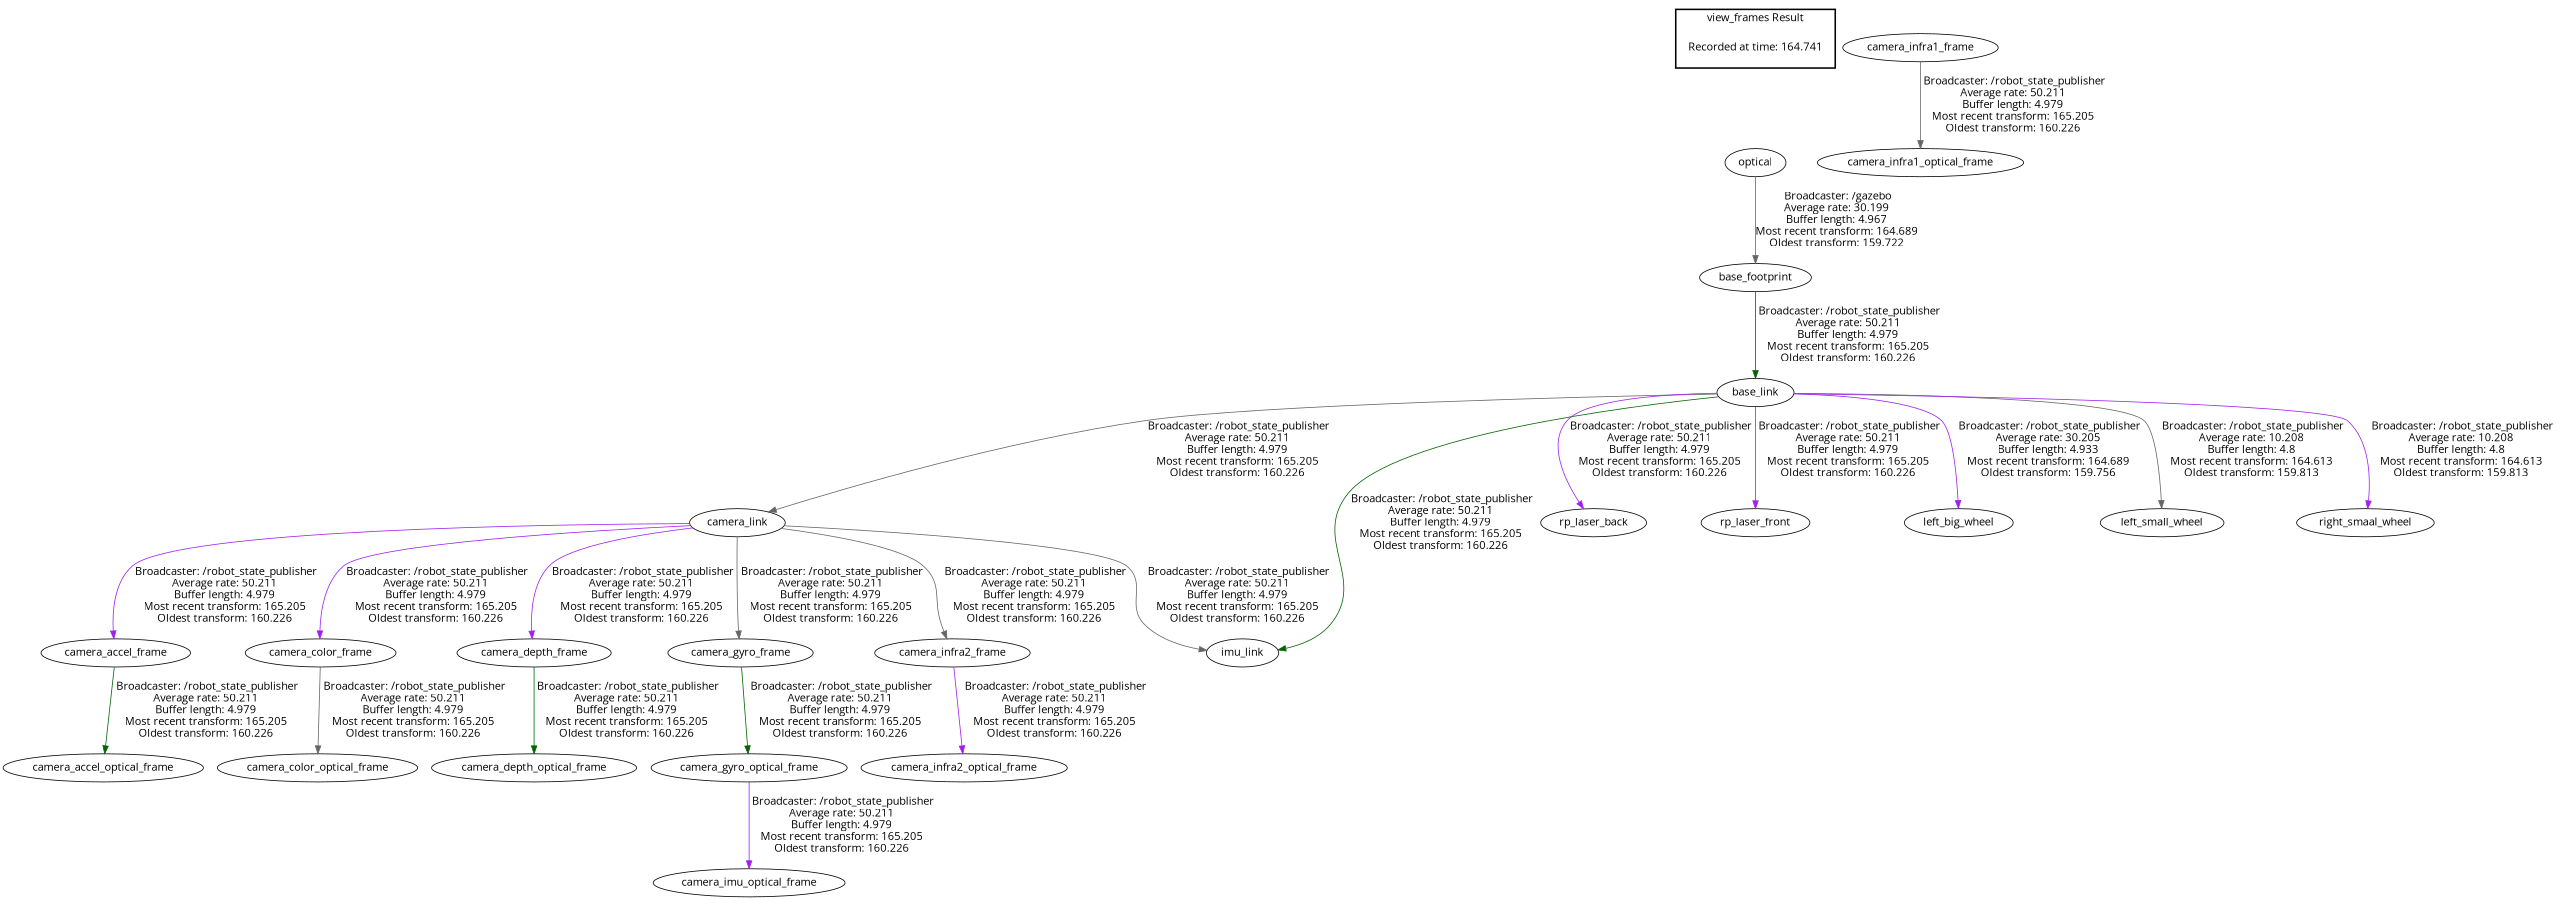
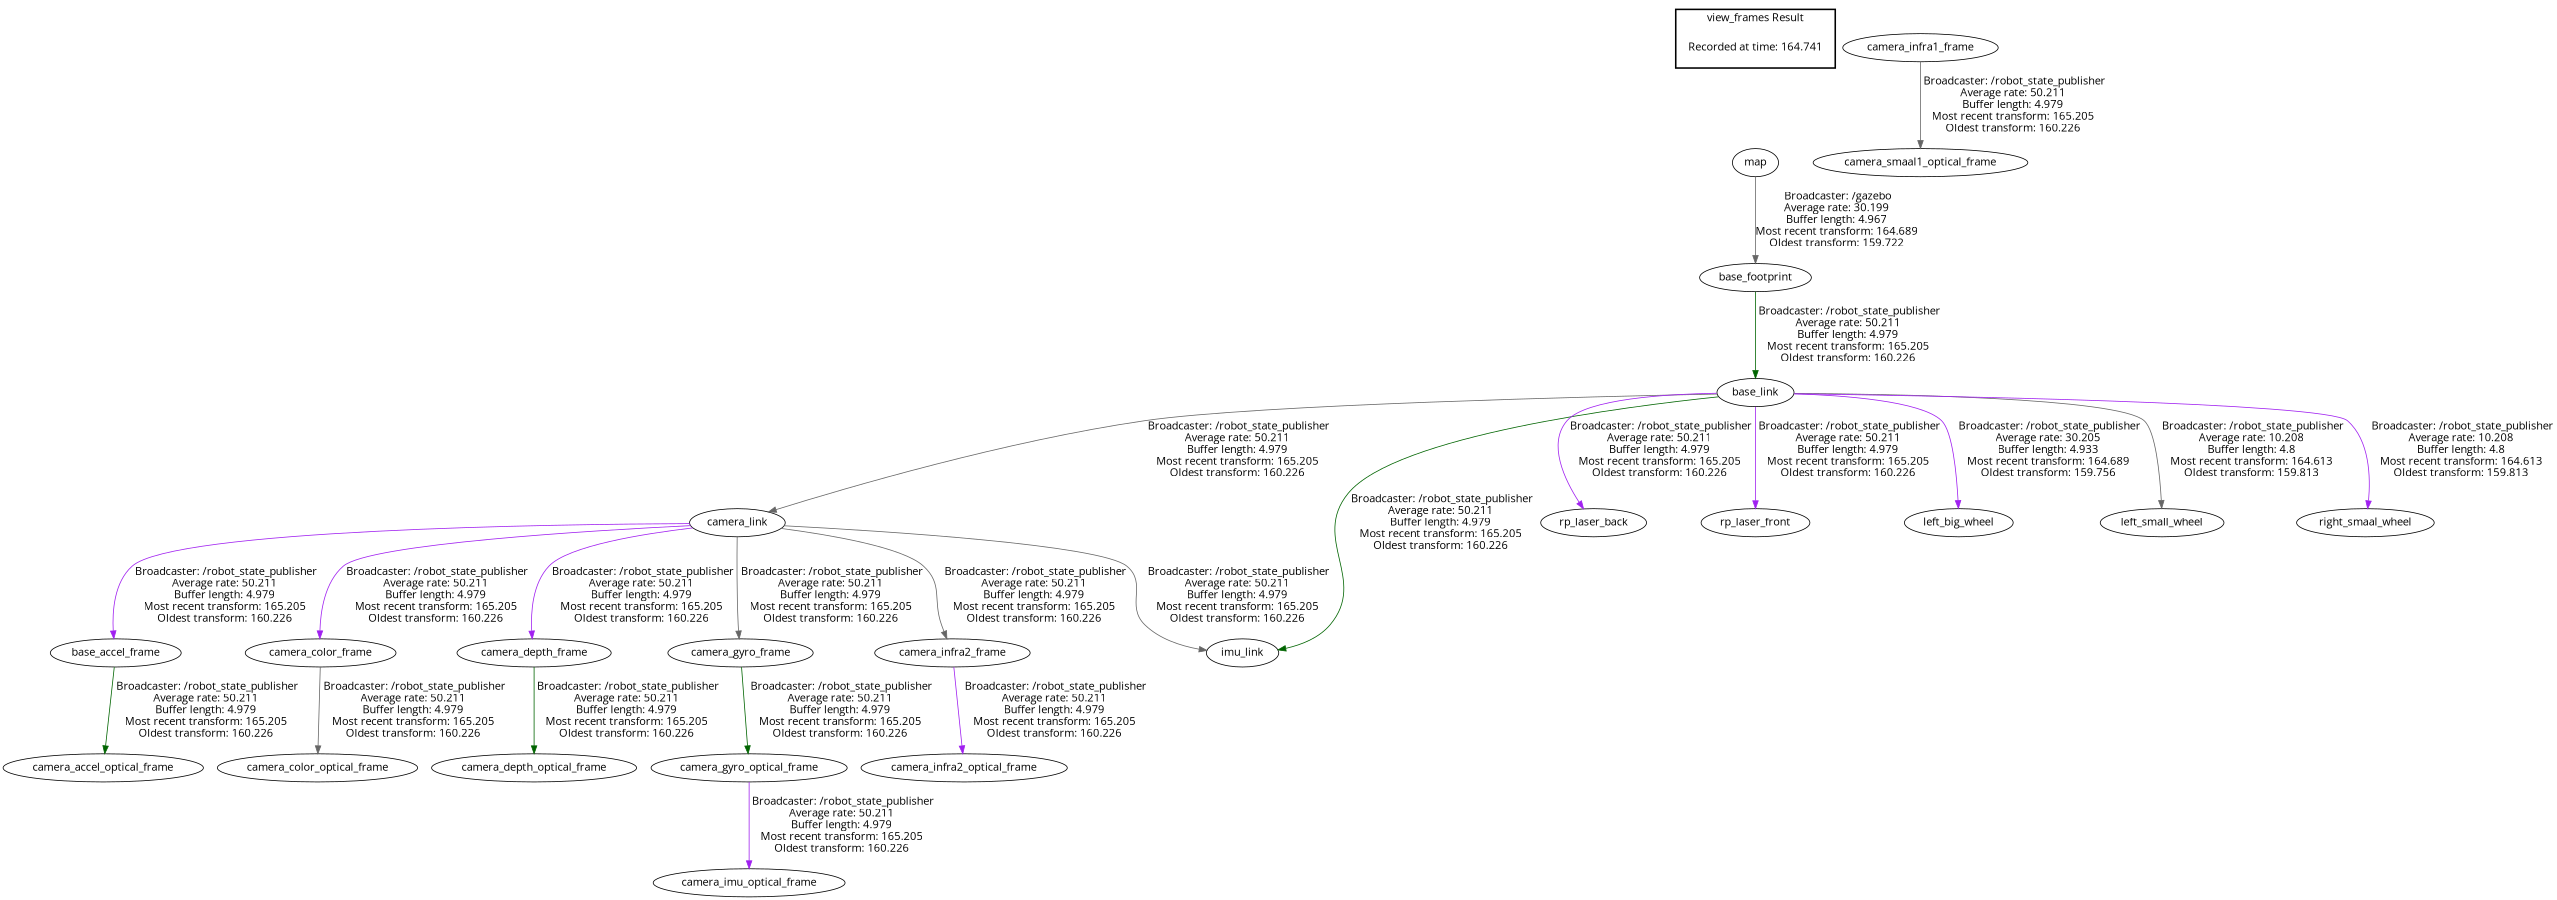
node "optical": label "optical" -> "map"
node "camera_infra1_optical_frame": label "camera_infra1_optical_frame" -> "camera_smaal1_optical_frame"
node "camera_accel_frame": label "camera_accel_frame" -> "base_accel_frame"
